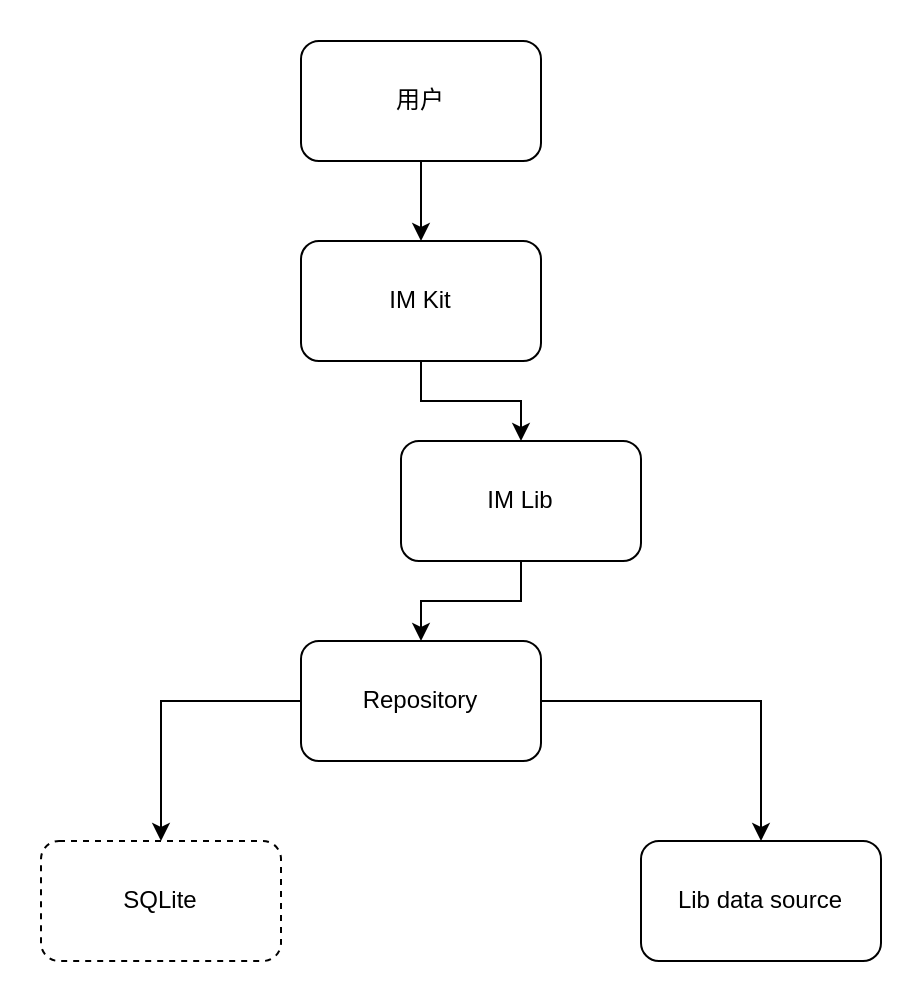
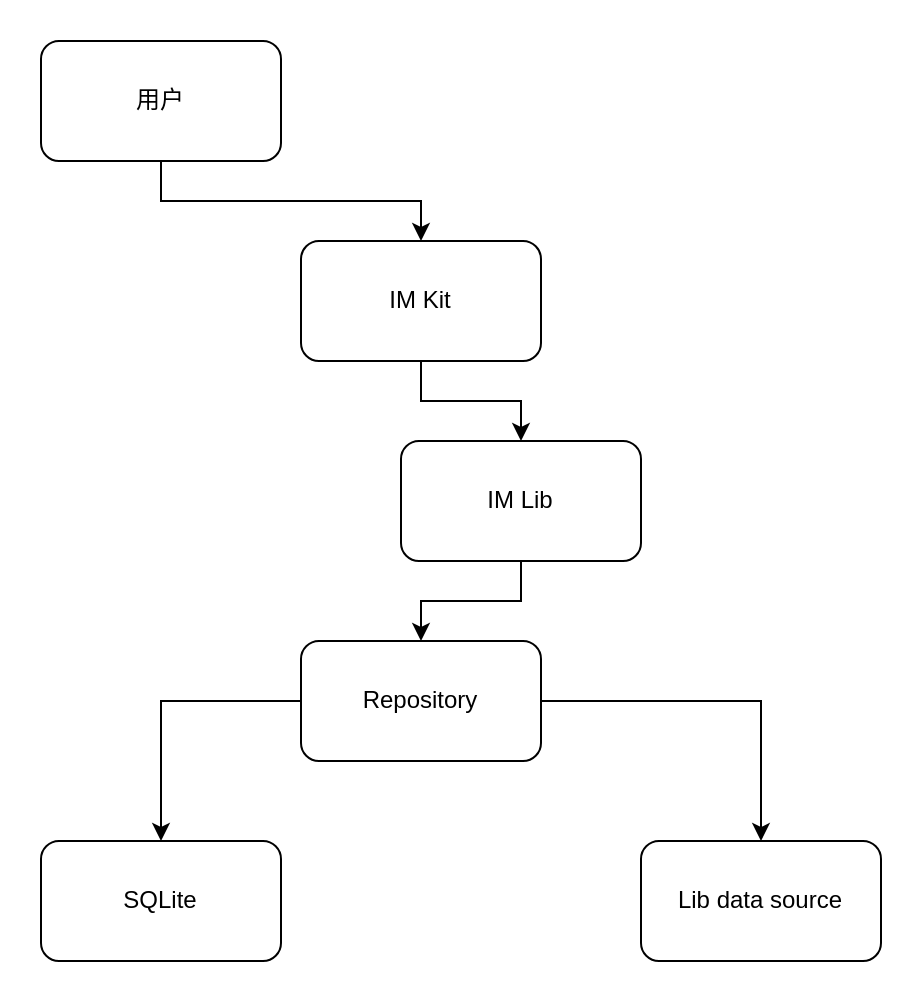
node "用户": moved (421, 101) -> (161, 101)
node "SQLite": style dashed -> solid
